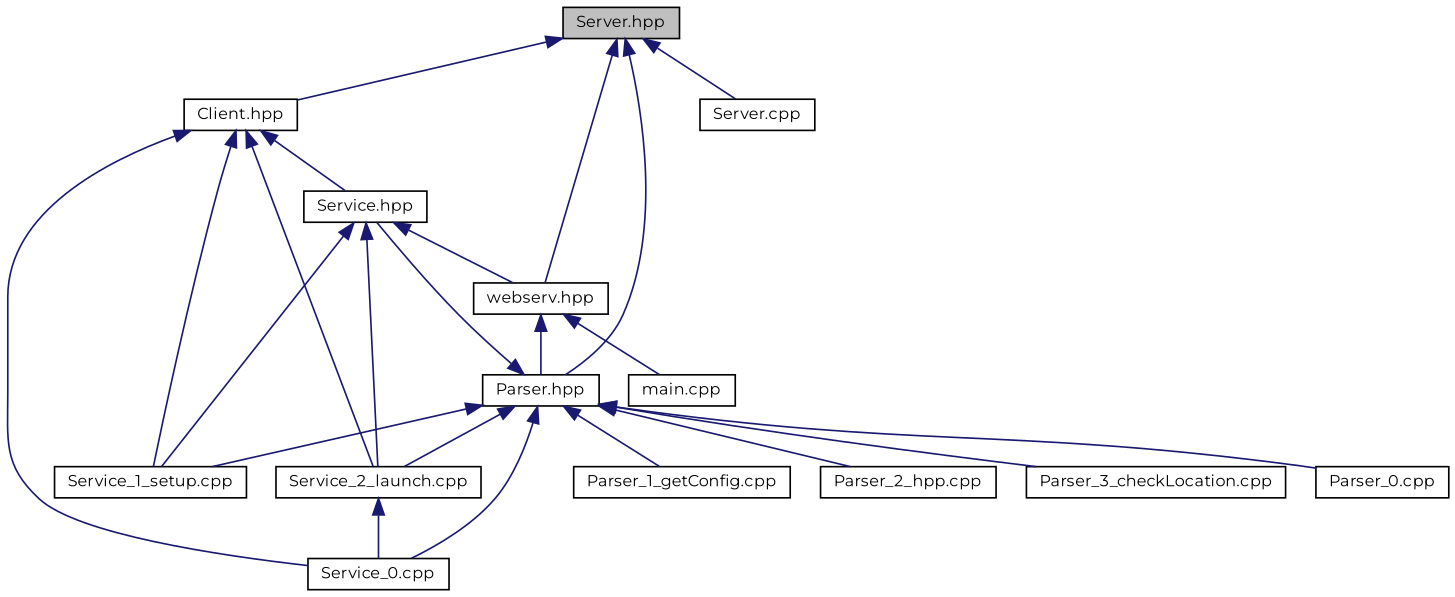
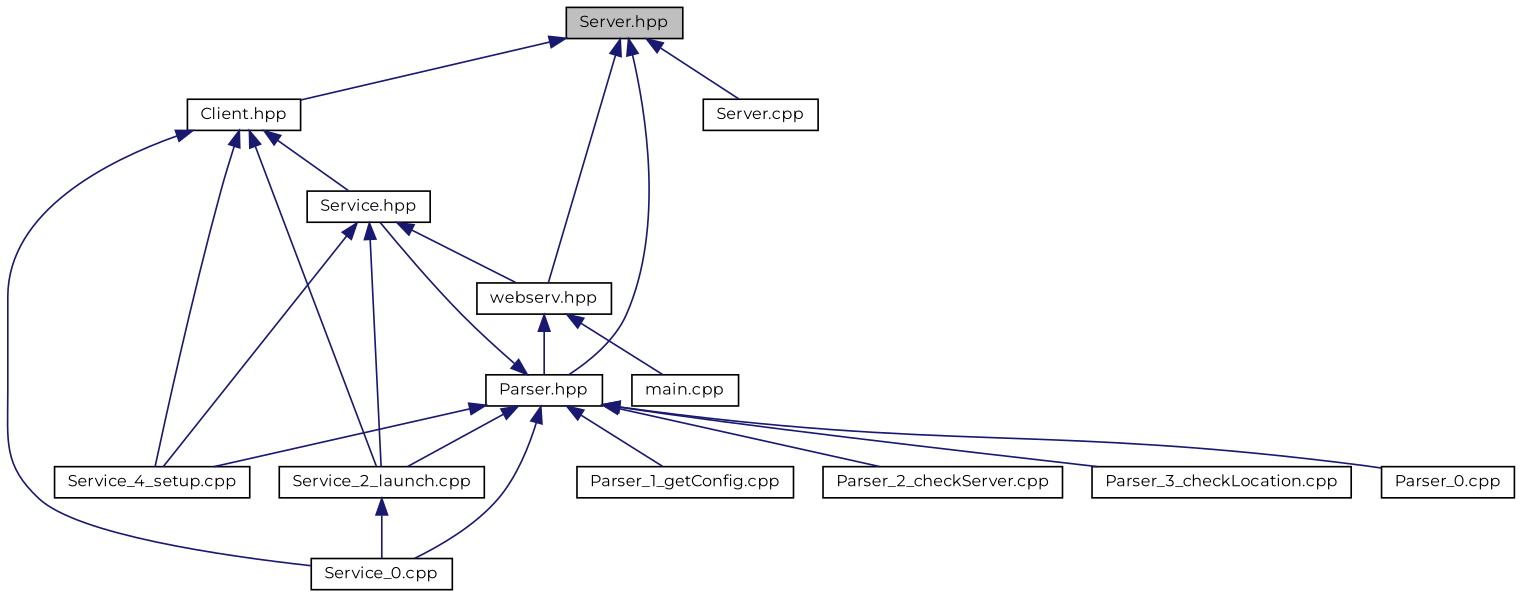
node "Service_1_setup.cpp": label "Service_1_setup.cpp" -> "Service_4_setup.cpp"
node "Parser_2_hpp.cpp": label "Parser_2_hpp.cpp" -> "Parser_2_checkServer.cpp"
